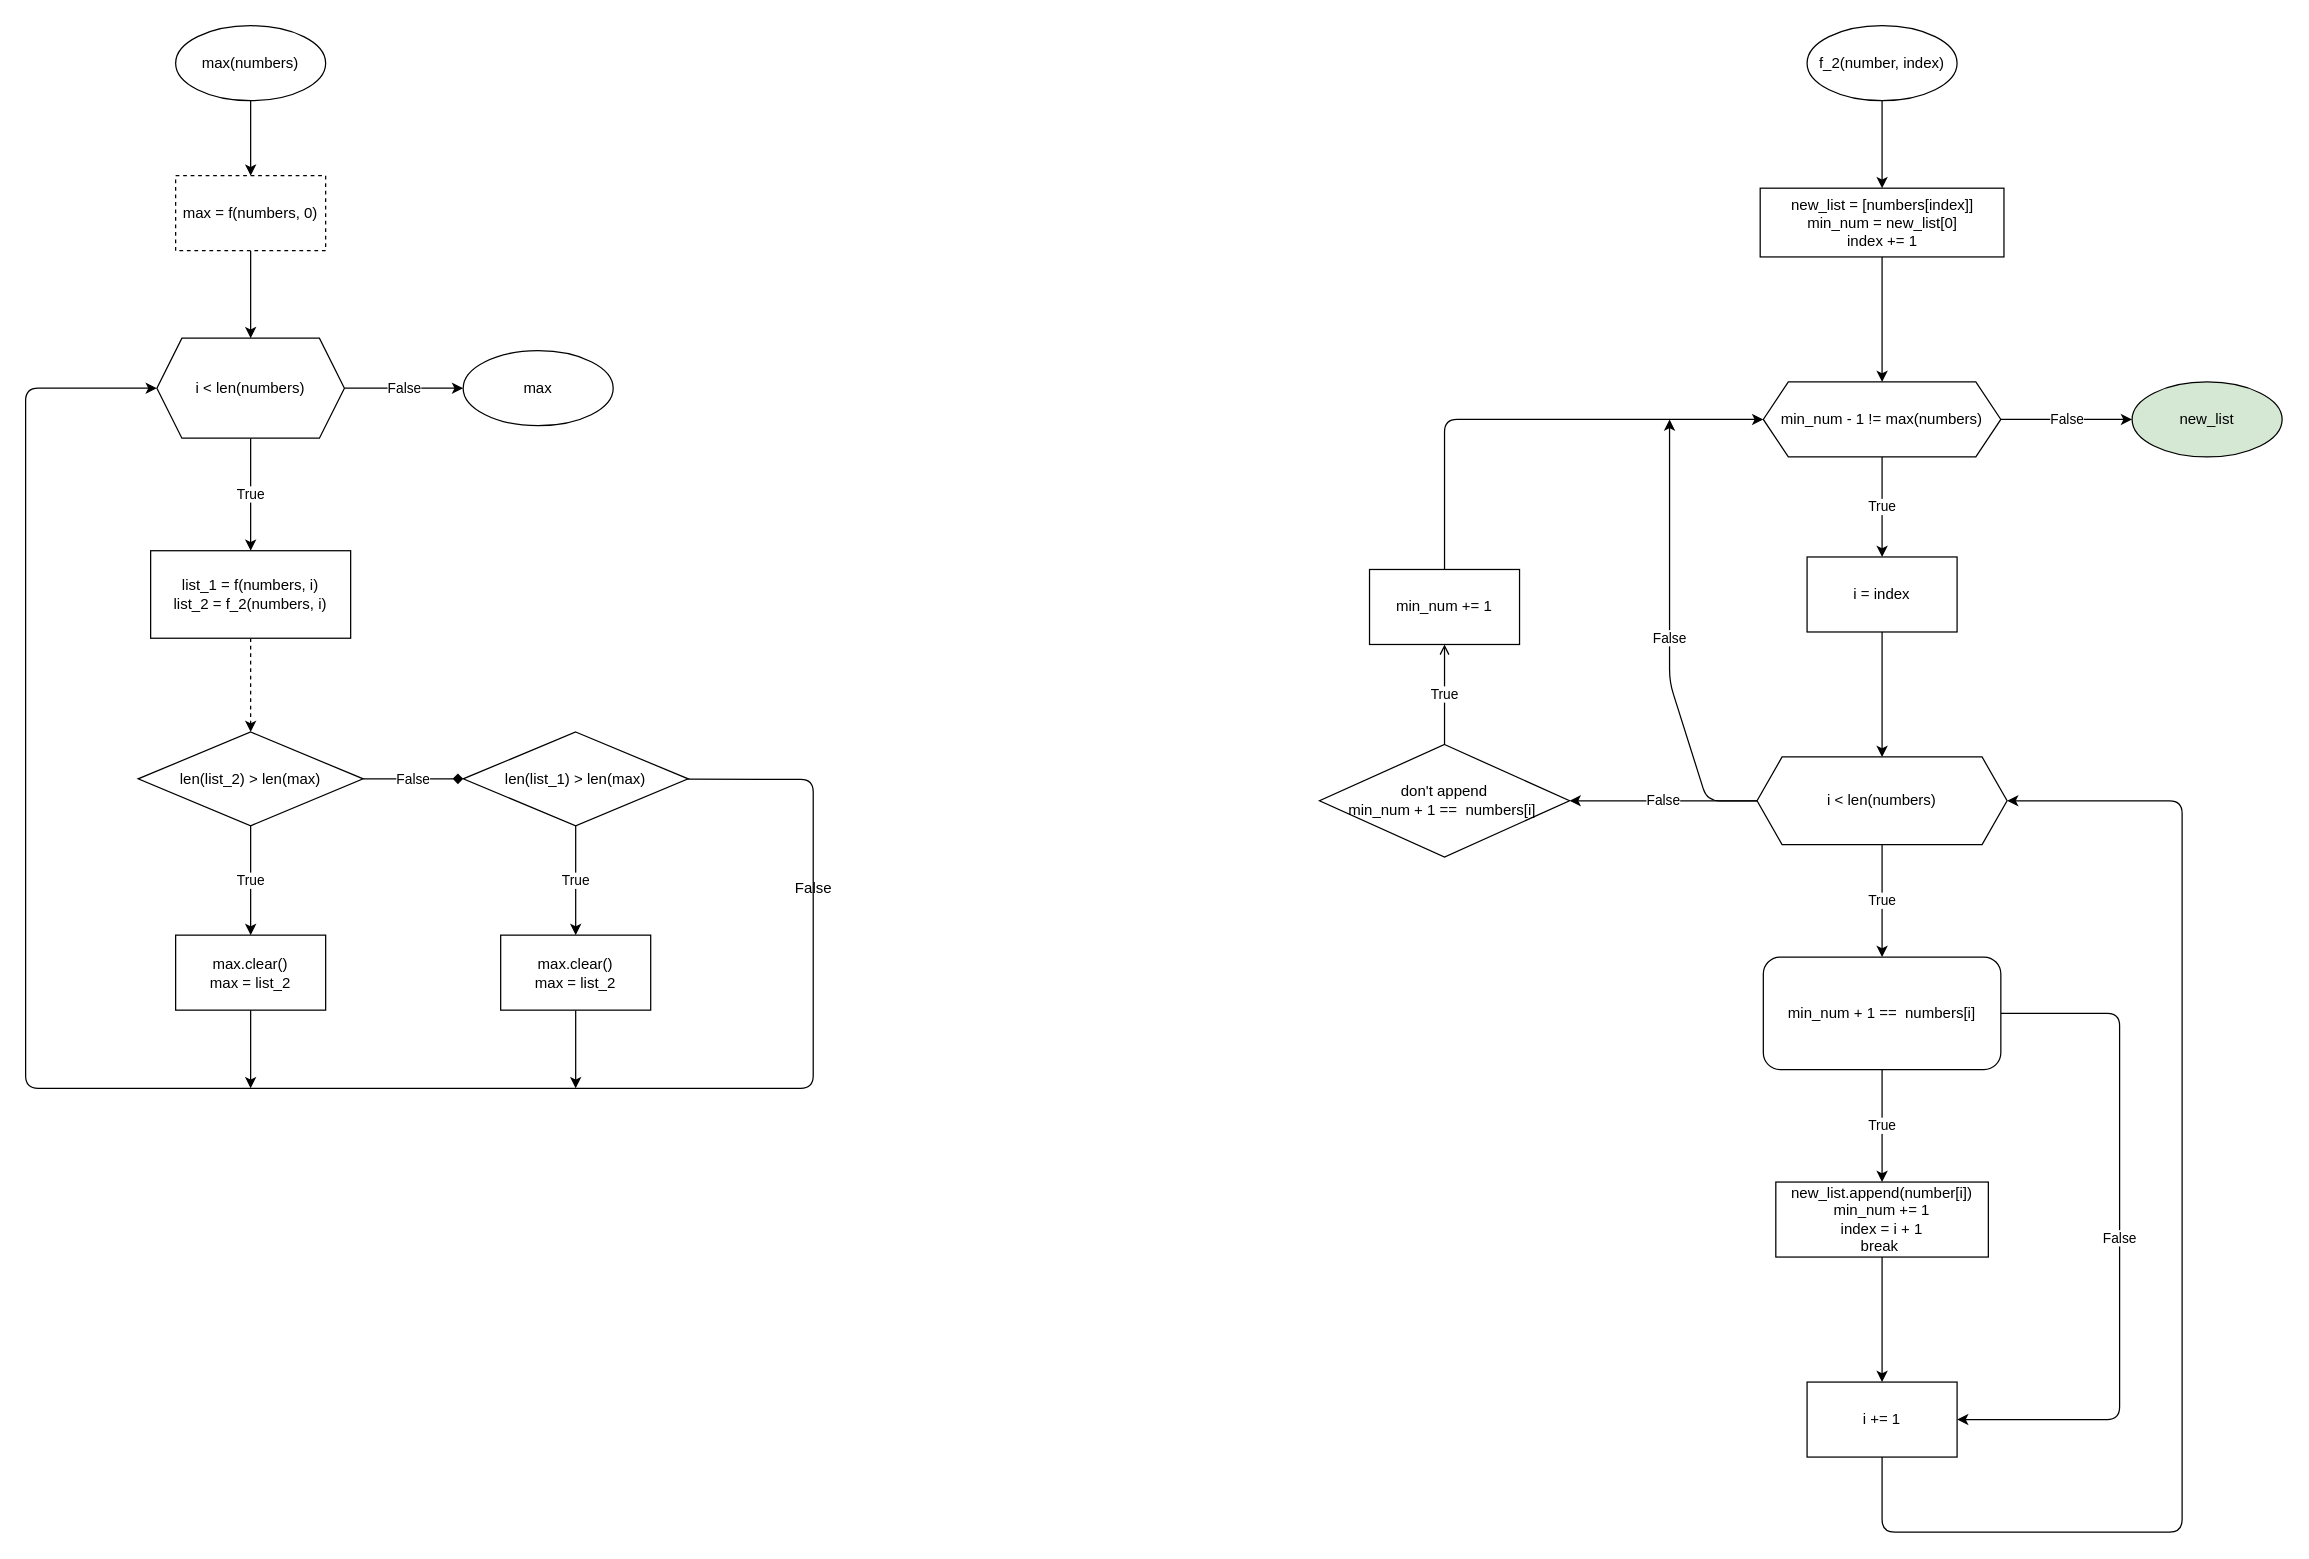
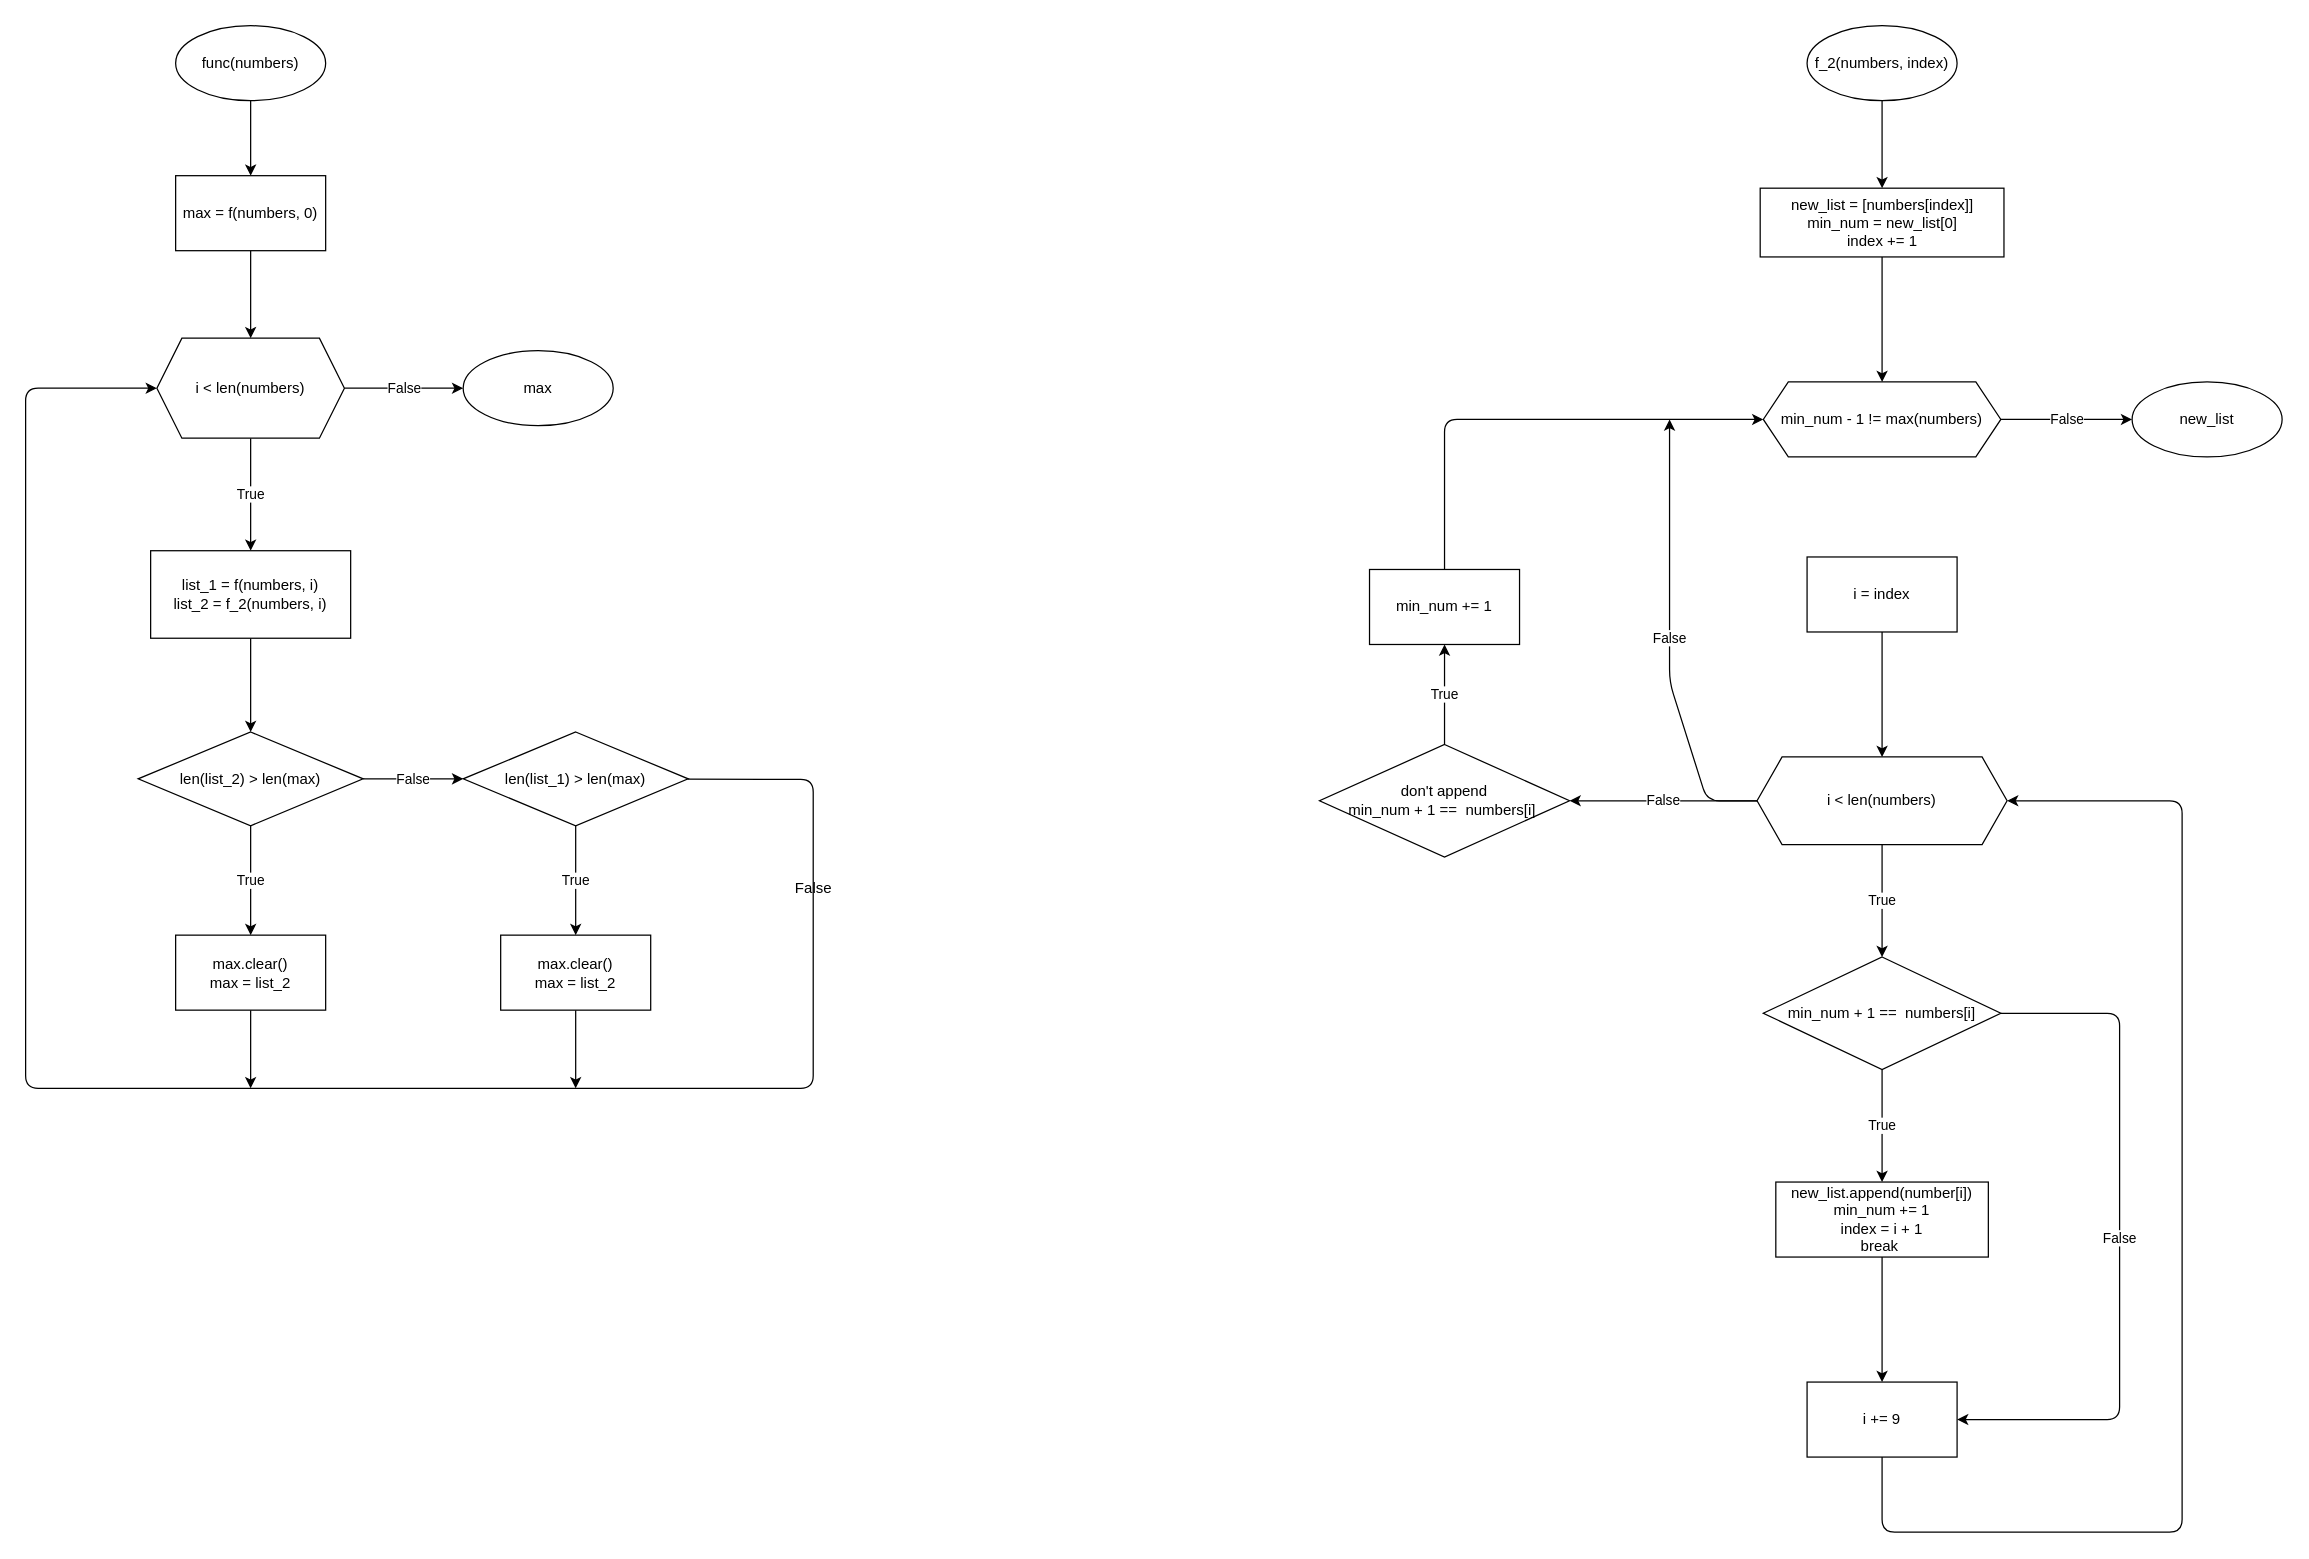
node "max(numbers)": label "max(numbers)" -> "func(numbers)"
node "f_2(number, index)": label "f_2(number, index)" -> "f_2(numbers, index)"
node "max = f(numbers, 0)": style dashed -> solid
node "new_list": fillcolor #d5e8d4 -> #ffffff
edge "min_num - 1 != max(numbers)" -> "i = index": removed, label "True"
edge "don't append min_num + 1 == numbers[i]" -> "min_num += 1": arrowhead open -> classic
edge "list_1 = f(numbers, i) list_2 = f_2(numbers, i)" -> "len(list_2) > len(max)": style dashed -> solid
edge "len(list_2) > len(max)" -> "len(list_1) > len(max)": arrowhead diamond -> classic
node "min_num + 1 == numbers[i]": shape rounded rectangle -> diamond
node "i += 1": label "i += 1" -> "i += 9"
